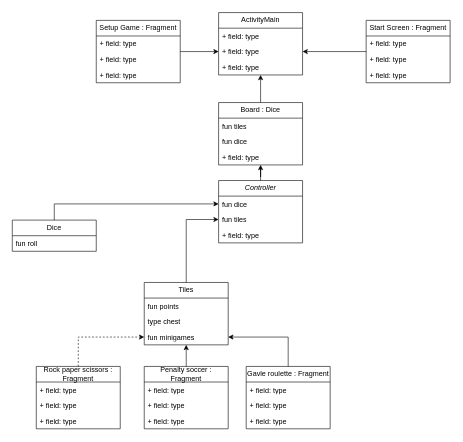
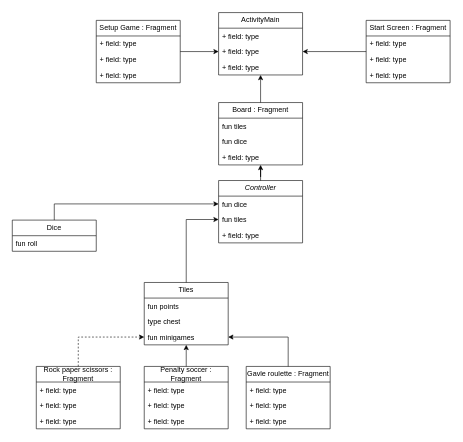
node "Board : Dice": label "Board : Dice" -> "Board : Fragment"
